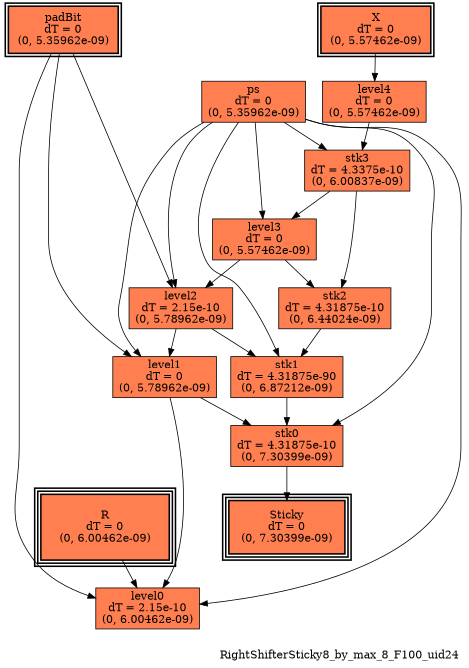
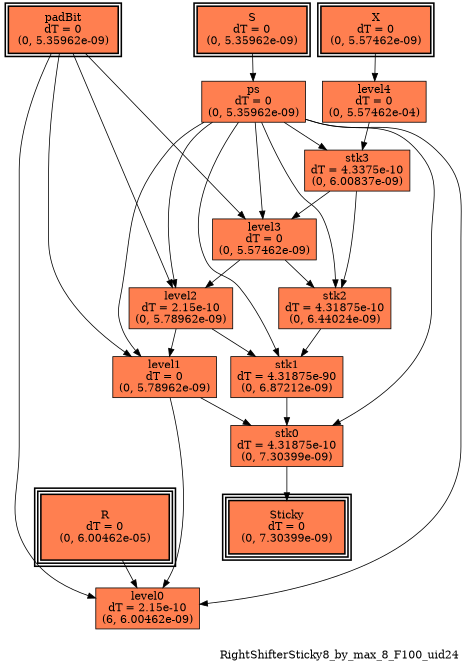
node "S dT = 0 (0, 5.35962e-09)": added
node "level4 dT = 0 (0, 5.57462e-09)": label "level4 dT = 0 (0, 5.57462e-09)" -> "level4 dT = 0 (0, 5.57462e-04)"
edge "padBit dT = 0 (0, 5.35962e-09)" -> "level3 dT = 0 (0, 5.57462e-09)": added
edge "ps dT = 0 (0, 5.35962e-09)" -> "stk2 dT = 4.31875e-10 (0, 6.44024e-09)": added
node "R dT = 0 (0, 6.00462e-09)": label "R dT = 0 (0, 6.00462e-09)" -> "R dT = 0 (0, 6.00462e-05)"
node "level0 dT = 2.15e-10 (0, 6.00462e-09)": label "level0 dT = 2.15e-10 (0, 6.00462e-09)" -> "level0 dT = 2.15e-10 (6, 6.00462e-09)"
